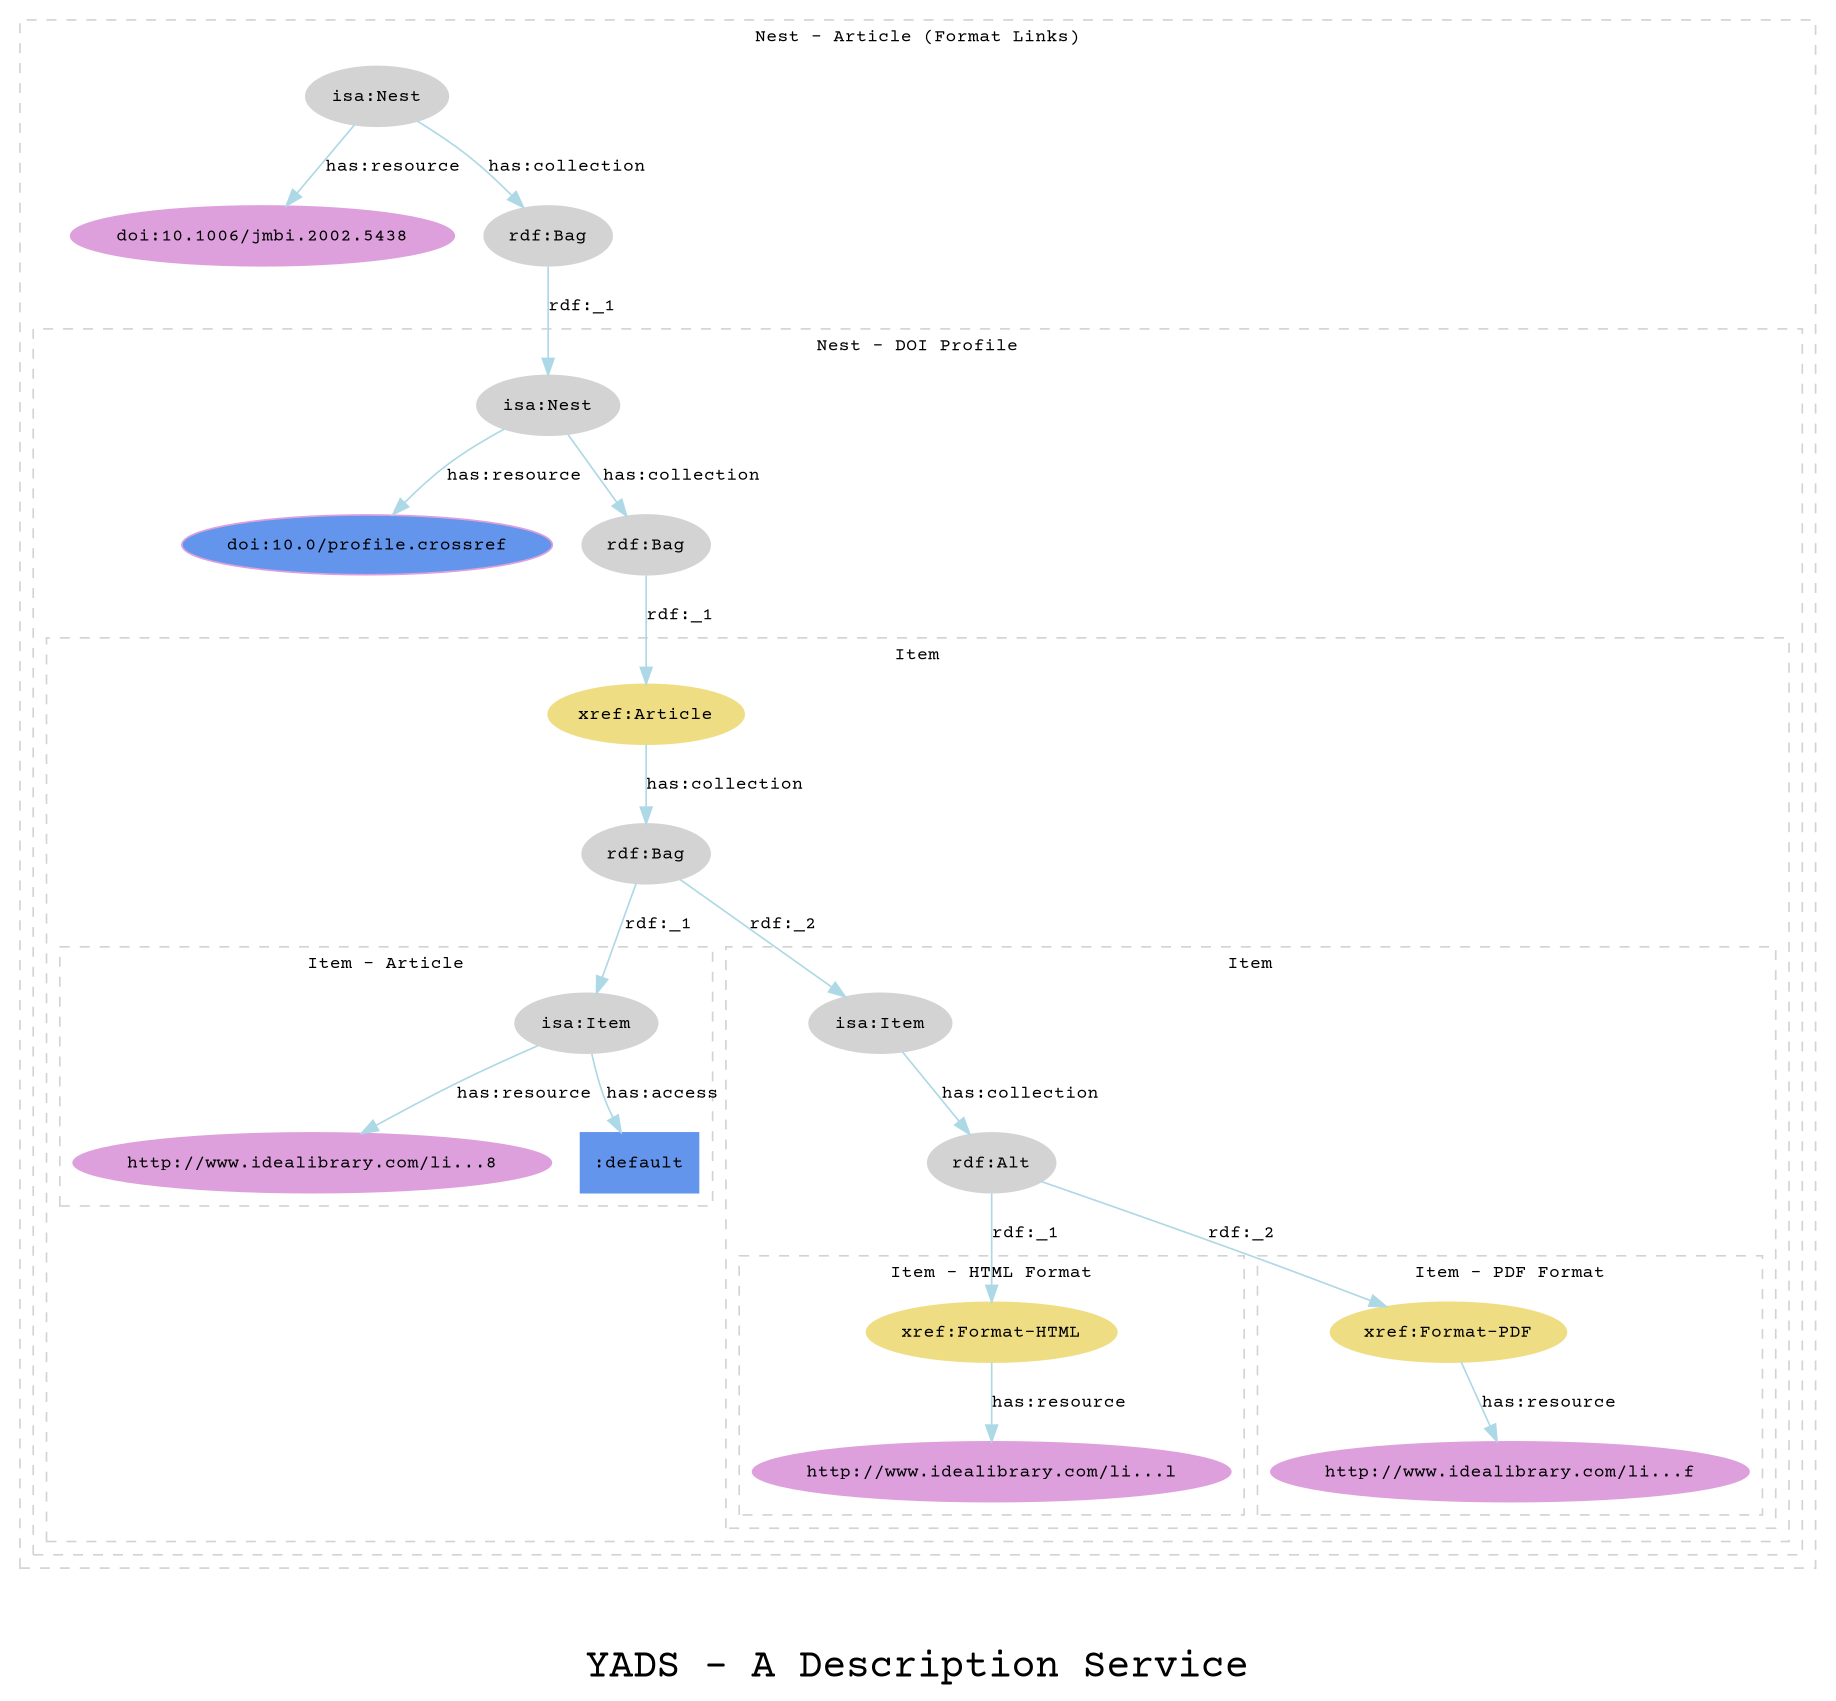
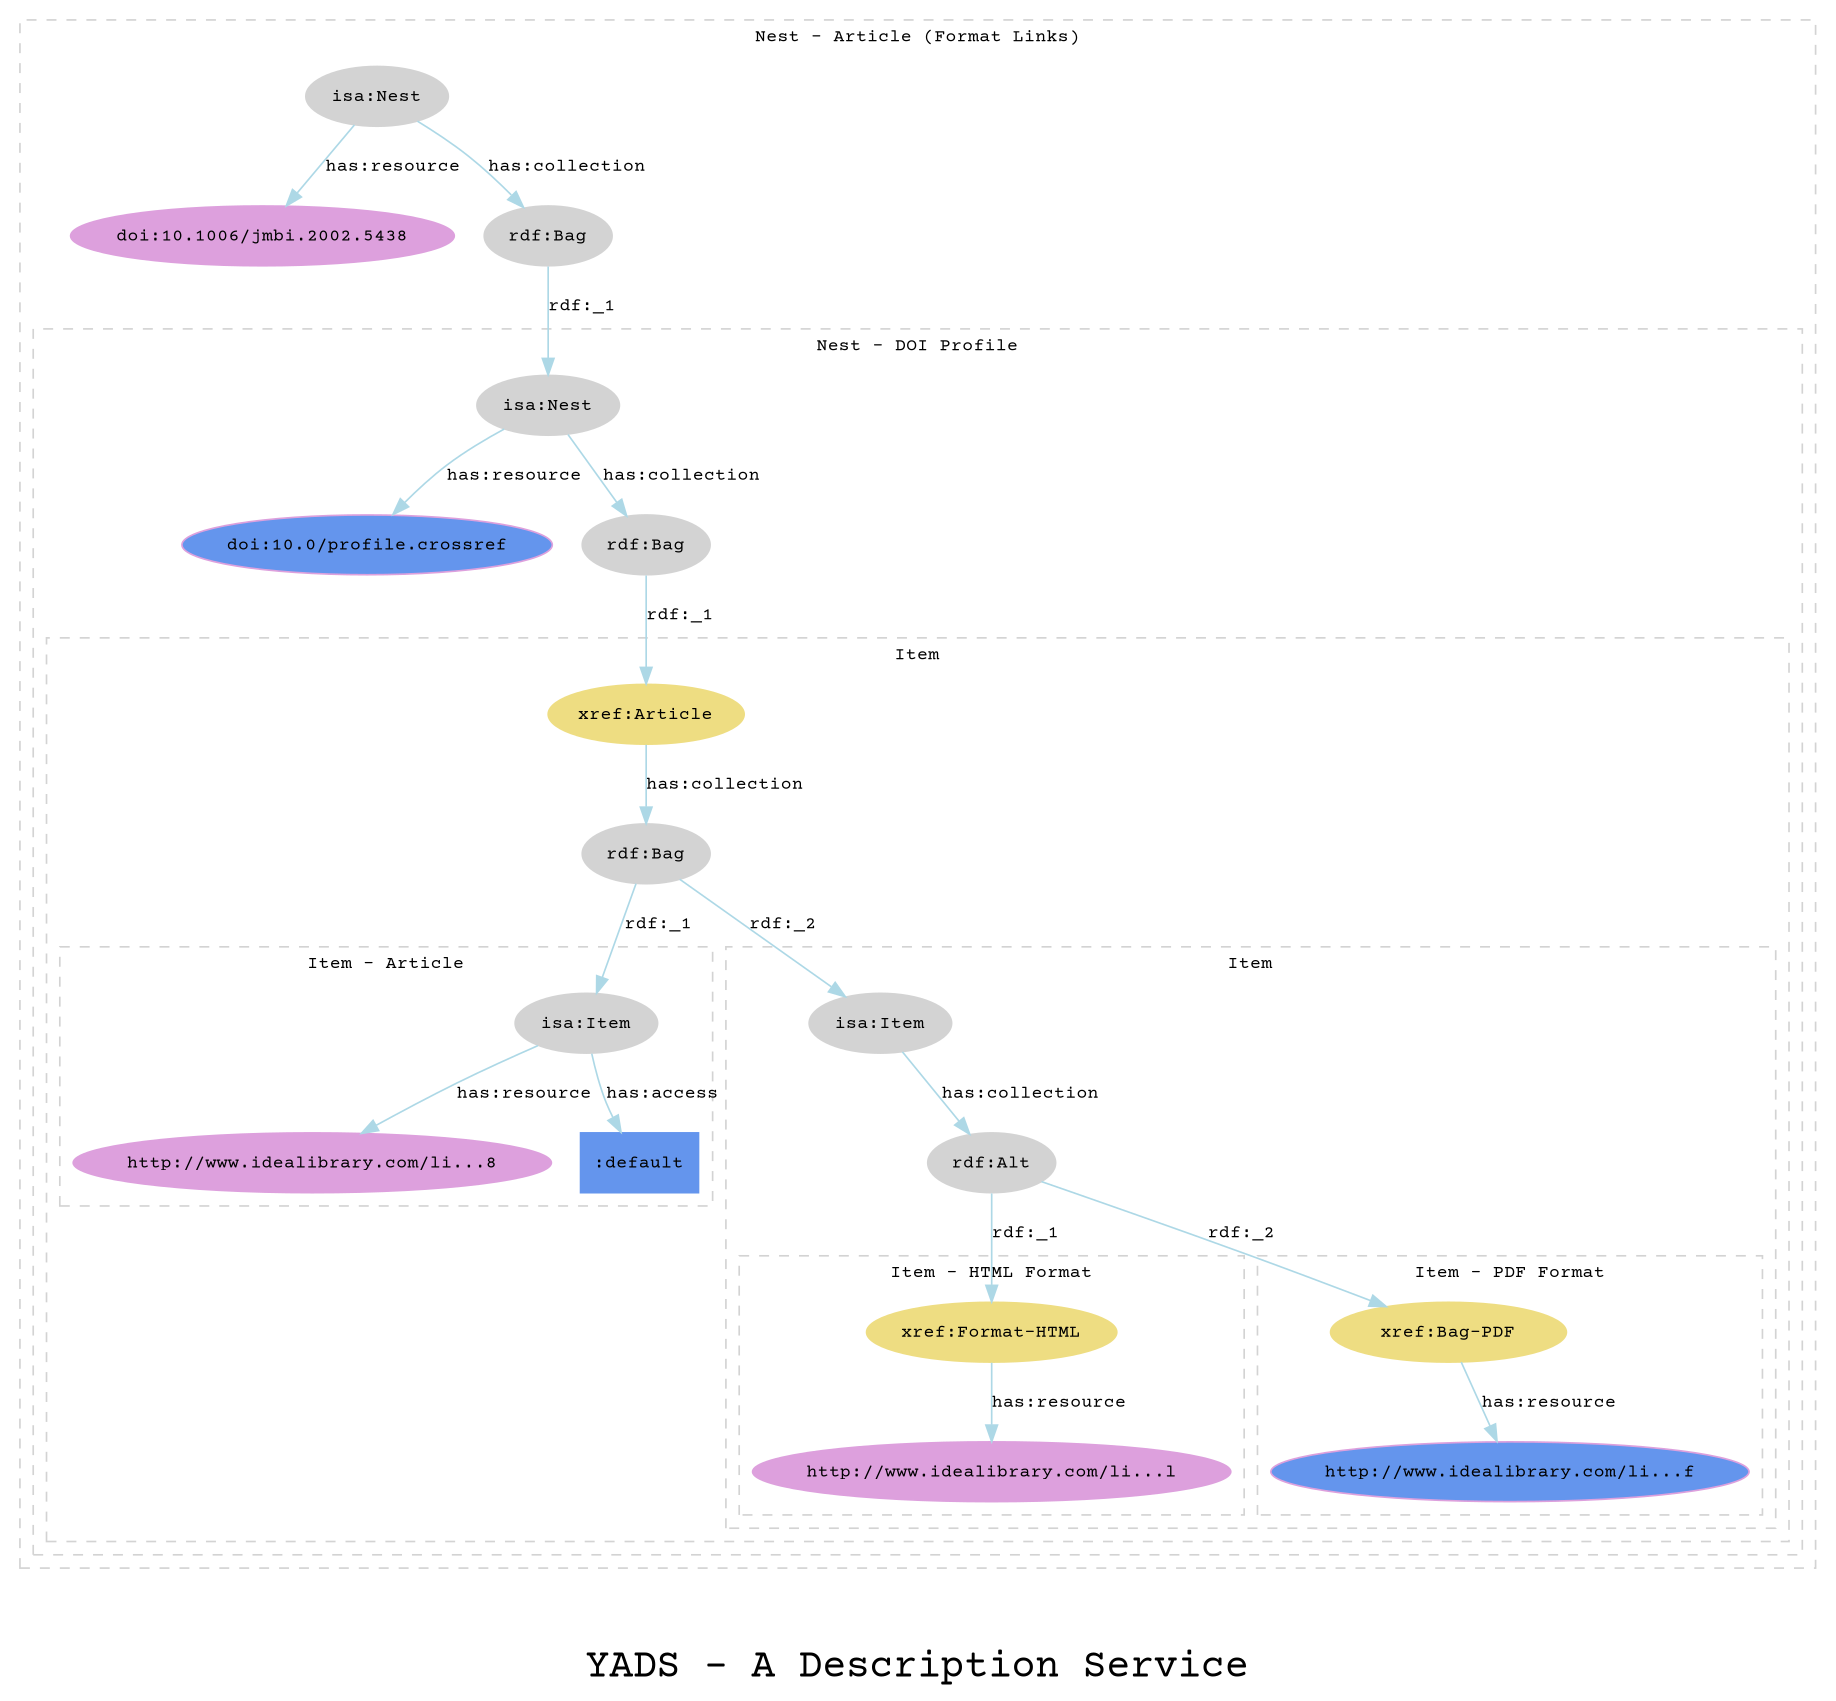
node "xref:Format-PDF": label "xref:Format-PDF" -> "xref:Bag-PDF"
node "http://www.idealibrary.com/li...f": fillcolor plum -> cornflowerblue
